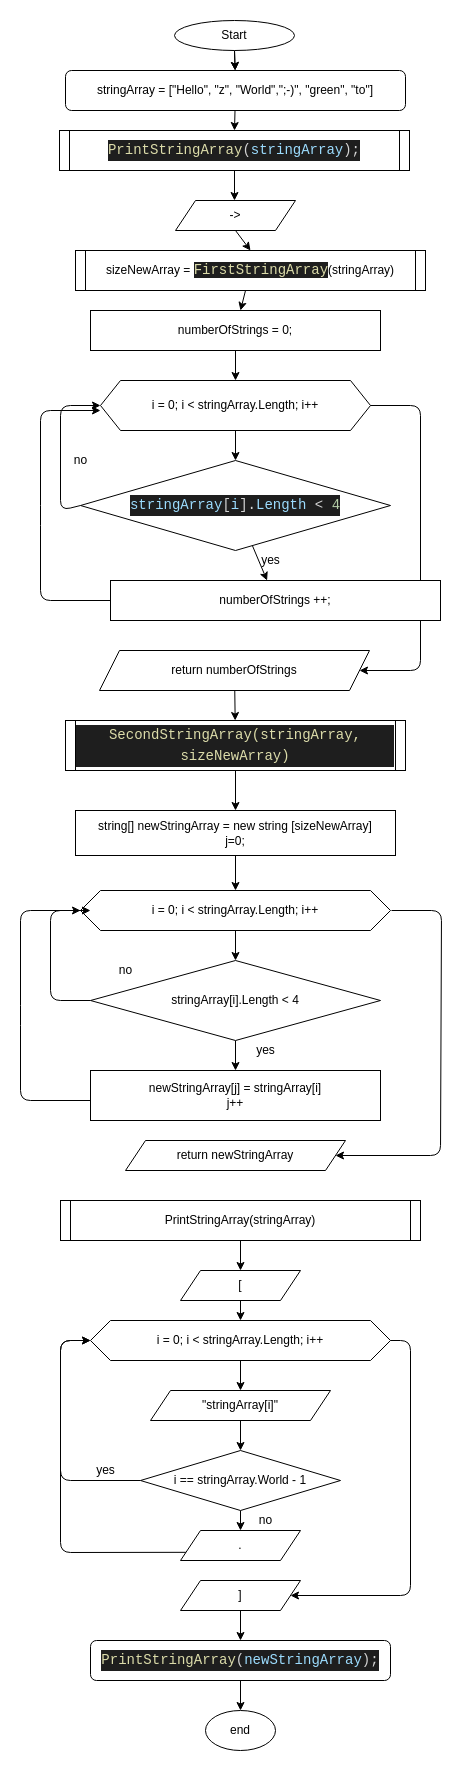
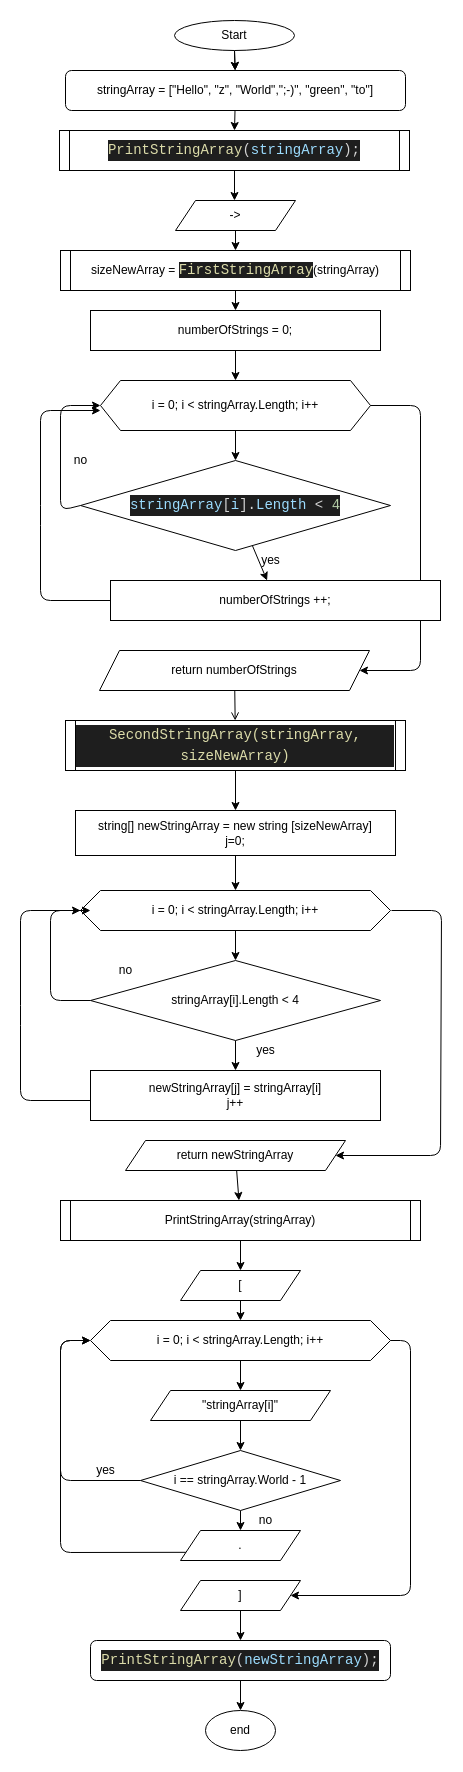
node "sizeNewArray = FirstStringArray(stringArray)": moved (251, 271) -> (236, 271)
edge "return numberOfStrings" -> "SecondStringArray(stringArray, sizeNewArray)": arrowhead classic -> open
edge "return newStringArray" -> "PrintStringArray(stringArray)": added
